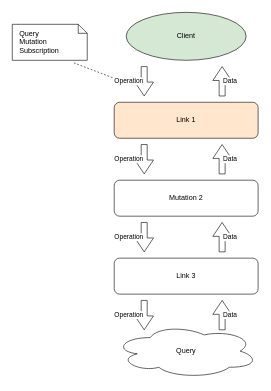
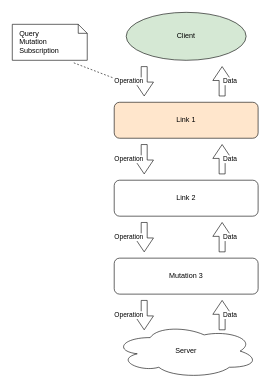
node "Mutation 2": label "Mutation 2" -> "Link 2"
node "Link 3": label "Link 3" -> "Mutation 3"
node "Query": label "Query" -> "Server"
